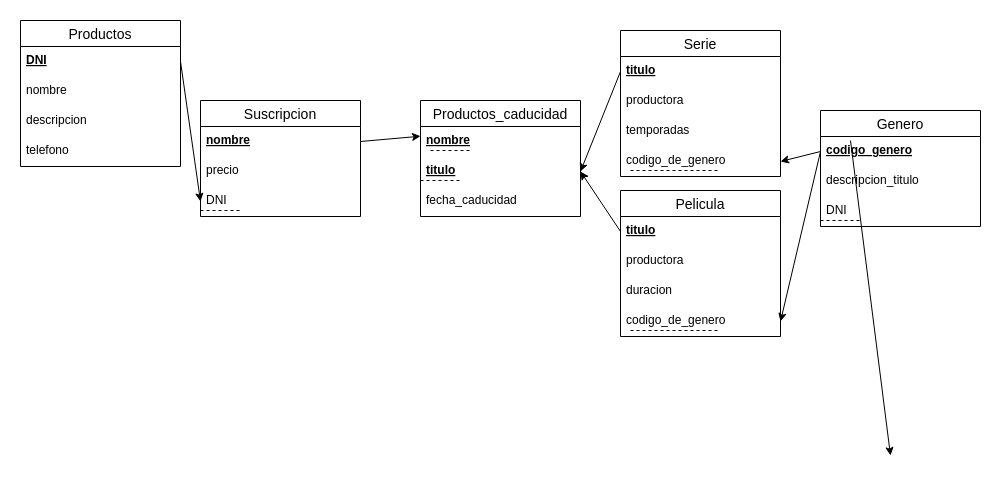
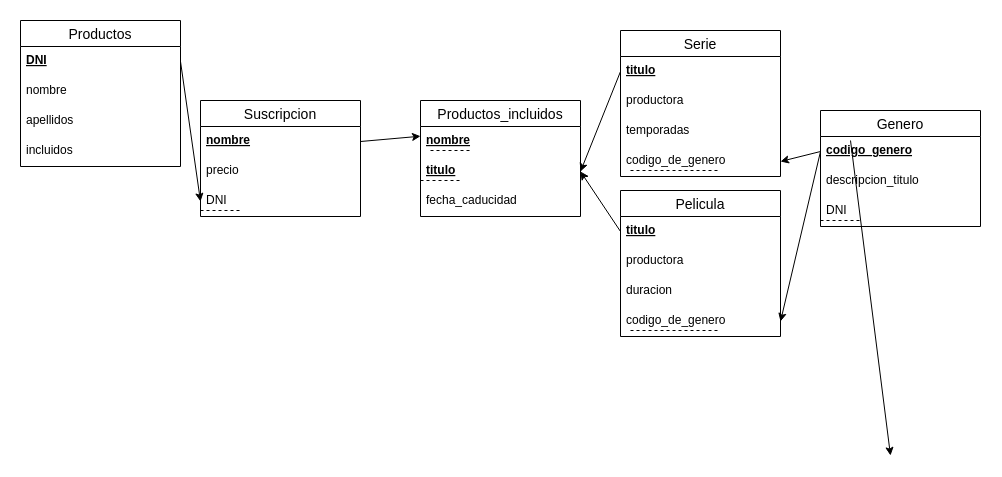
node "Productos_caducidad": label "Productos_caducidad" -> "Productos_incluidos"
node "descripcion": label "descripcion" -> "apellidos"
node "telefono": label "telefono" -> "incluidos"
